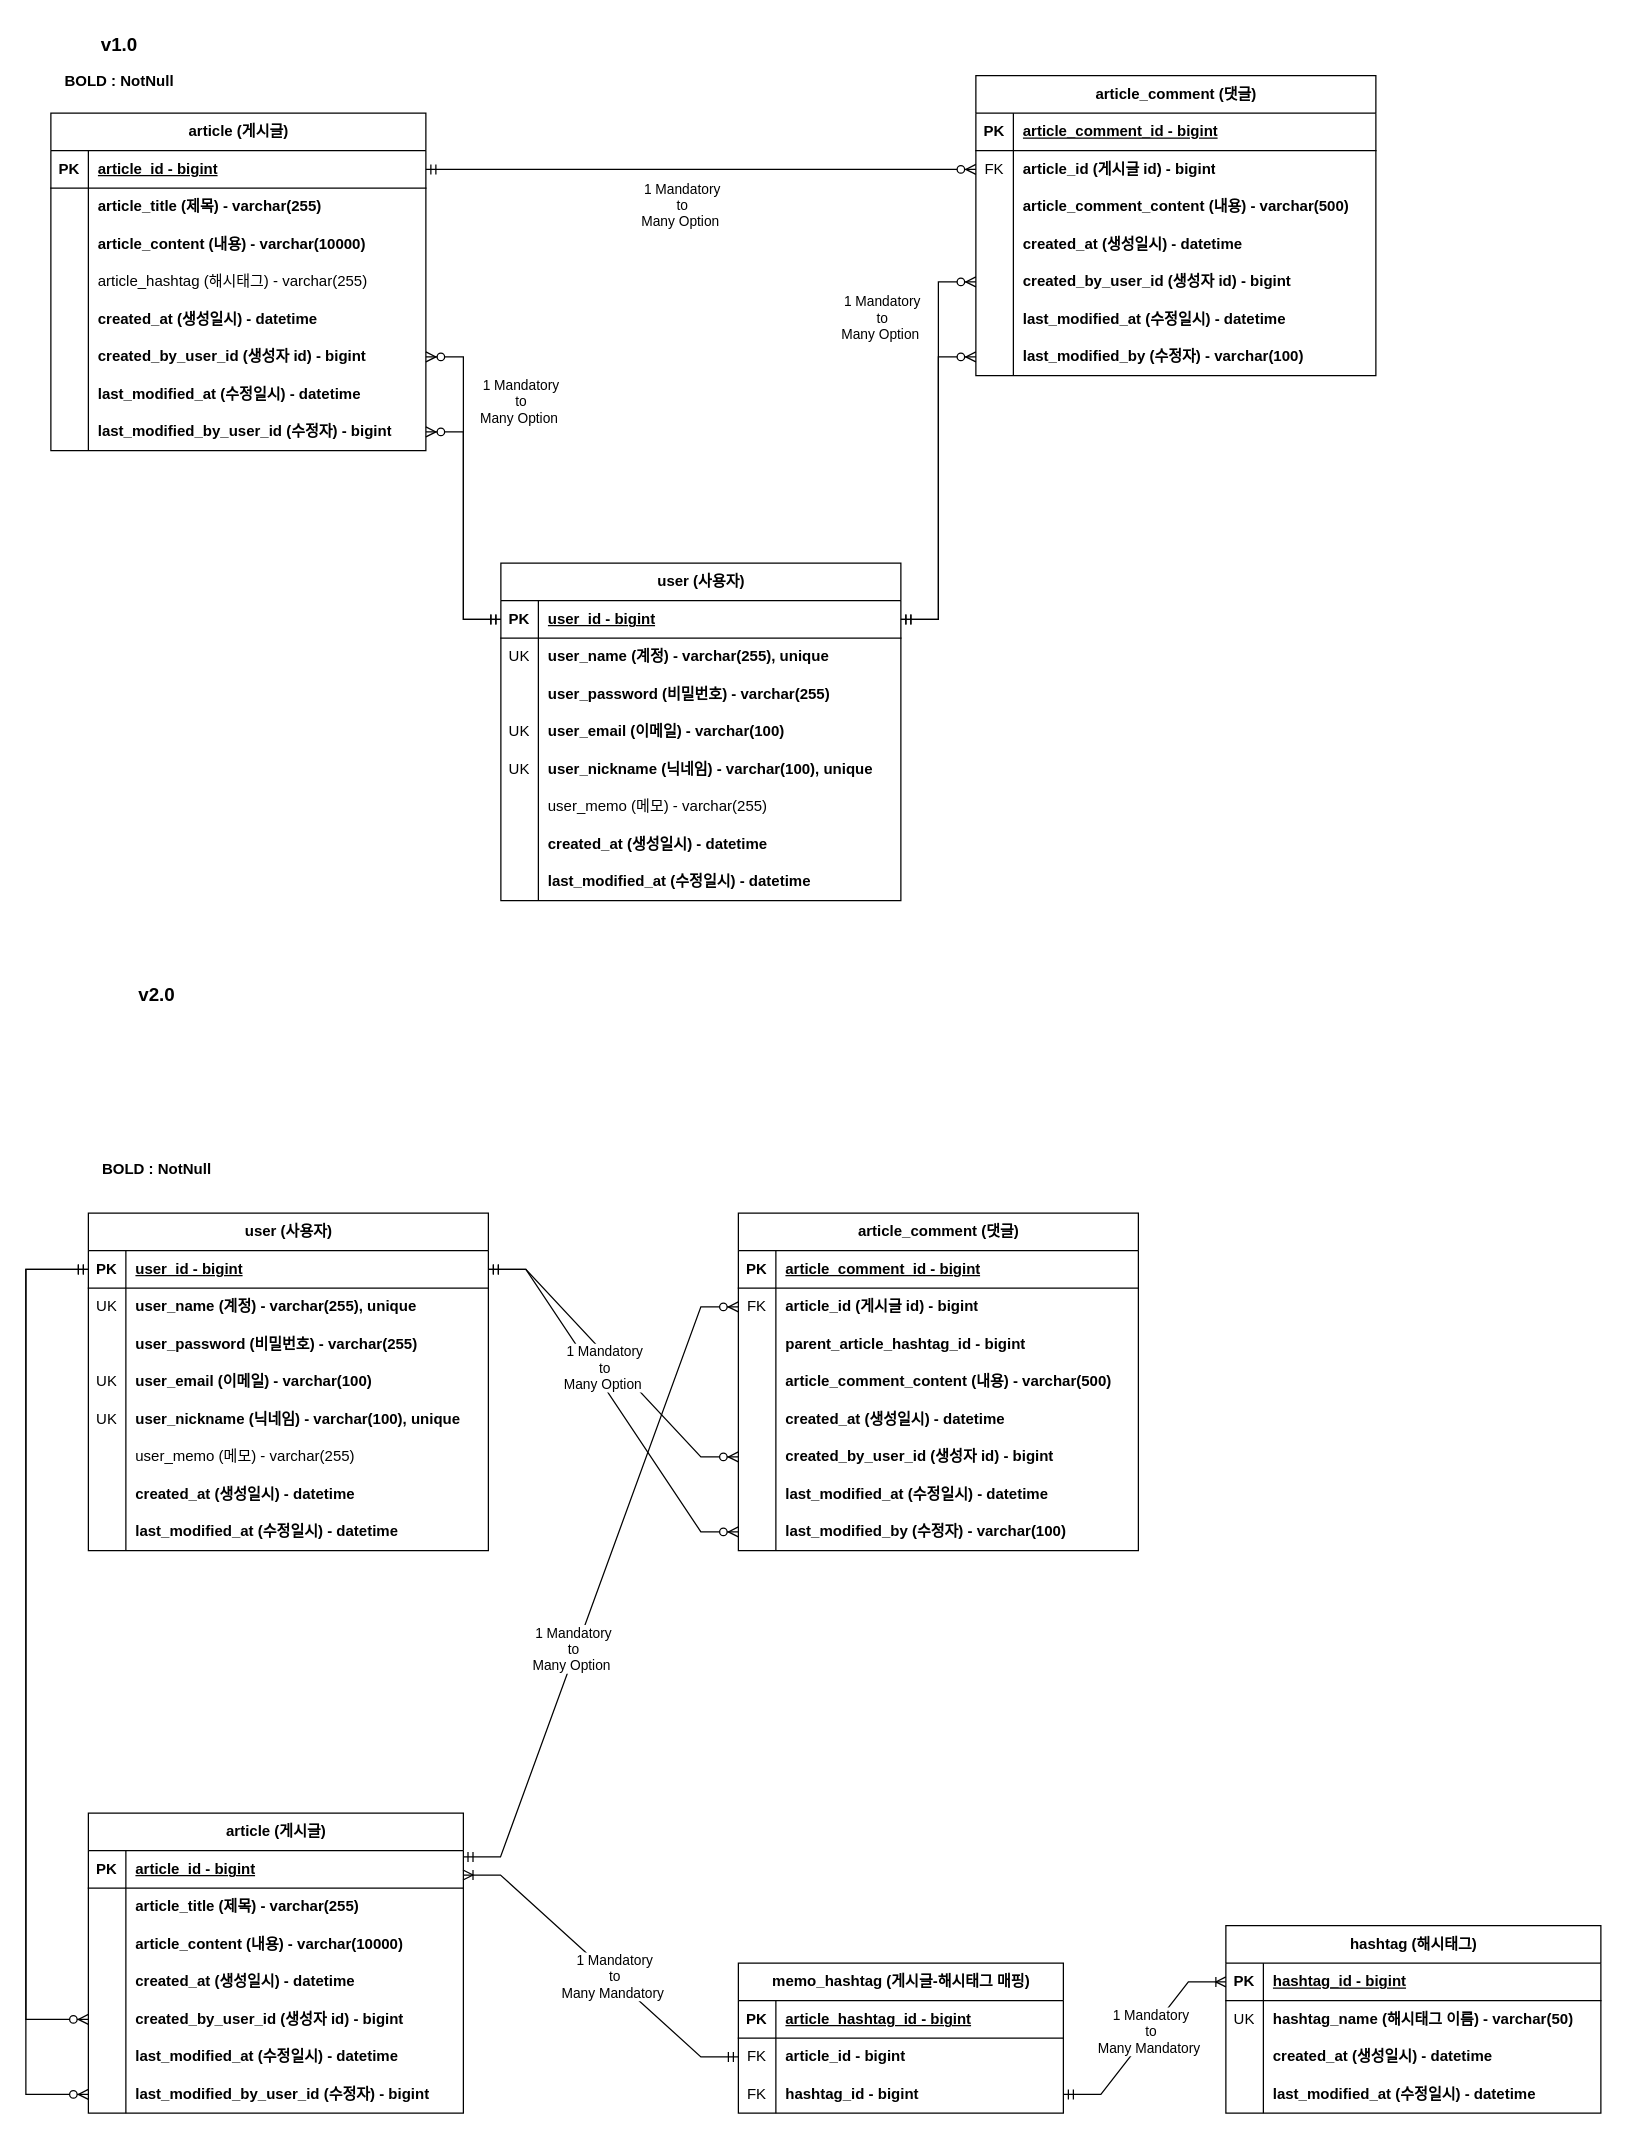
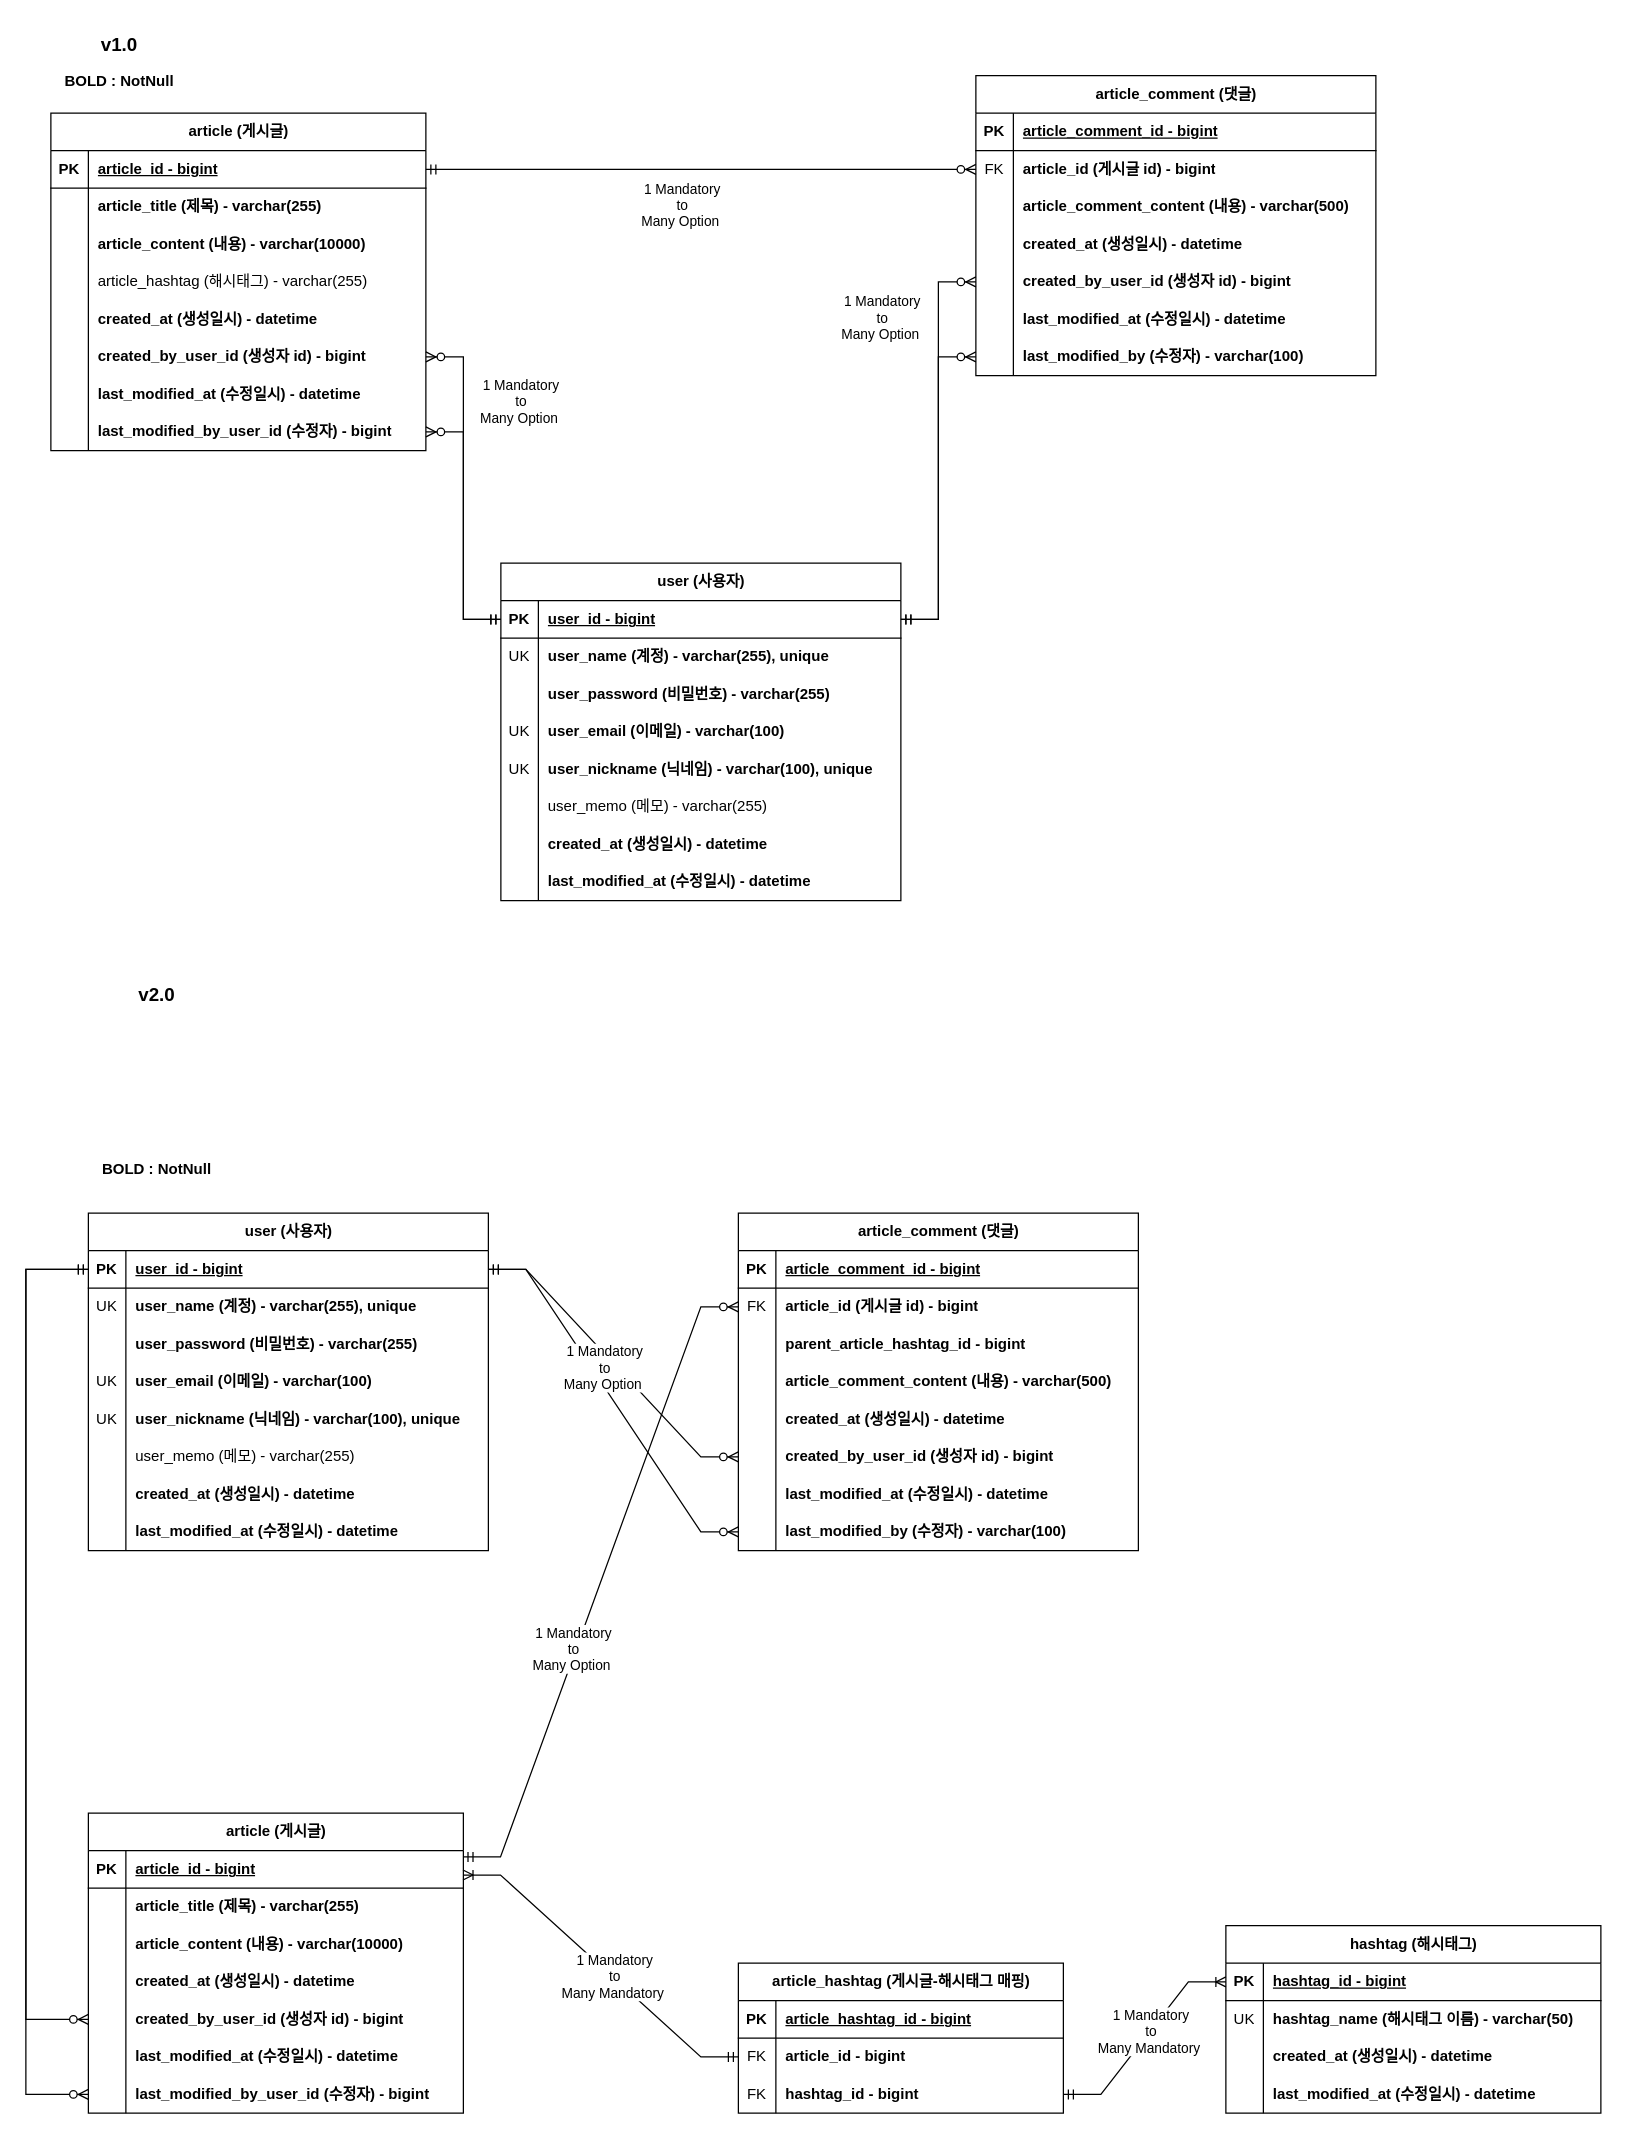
node "memo_hashtag (게시글-해시태그 매핑)": label "memo_hashtag (게시글-해시태그 매핑)" -> "article_hashtag (게시글-해시태그 매핑)"
